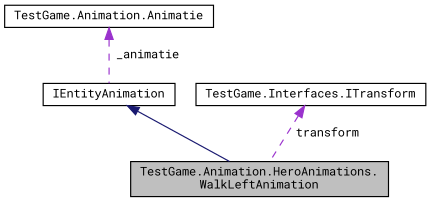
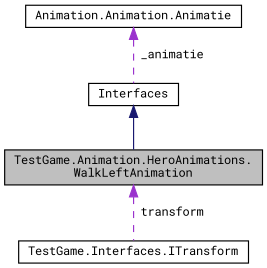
node "TestGame.Animation.Animatie": label "TestGame.Animation.Animatie" -> "Animation.Animation.Animatie"
node "IEntityAnimation": label "IEntityAnimation" -> "Interfaces"
edge "TestGame.Animation.HeroAnimations. WalkLeftAnimation" -> "TestGame.Interfaces.ITransform": reversed
